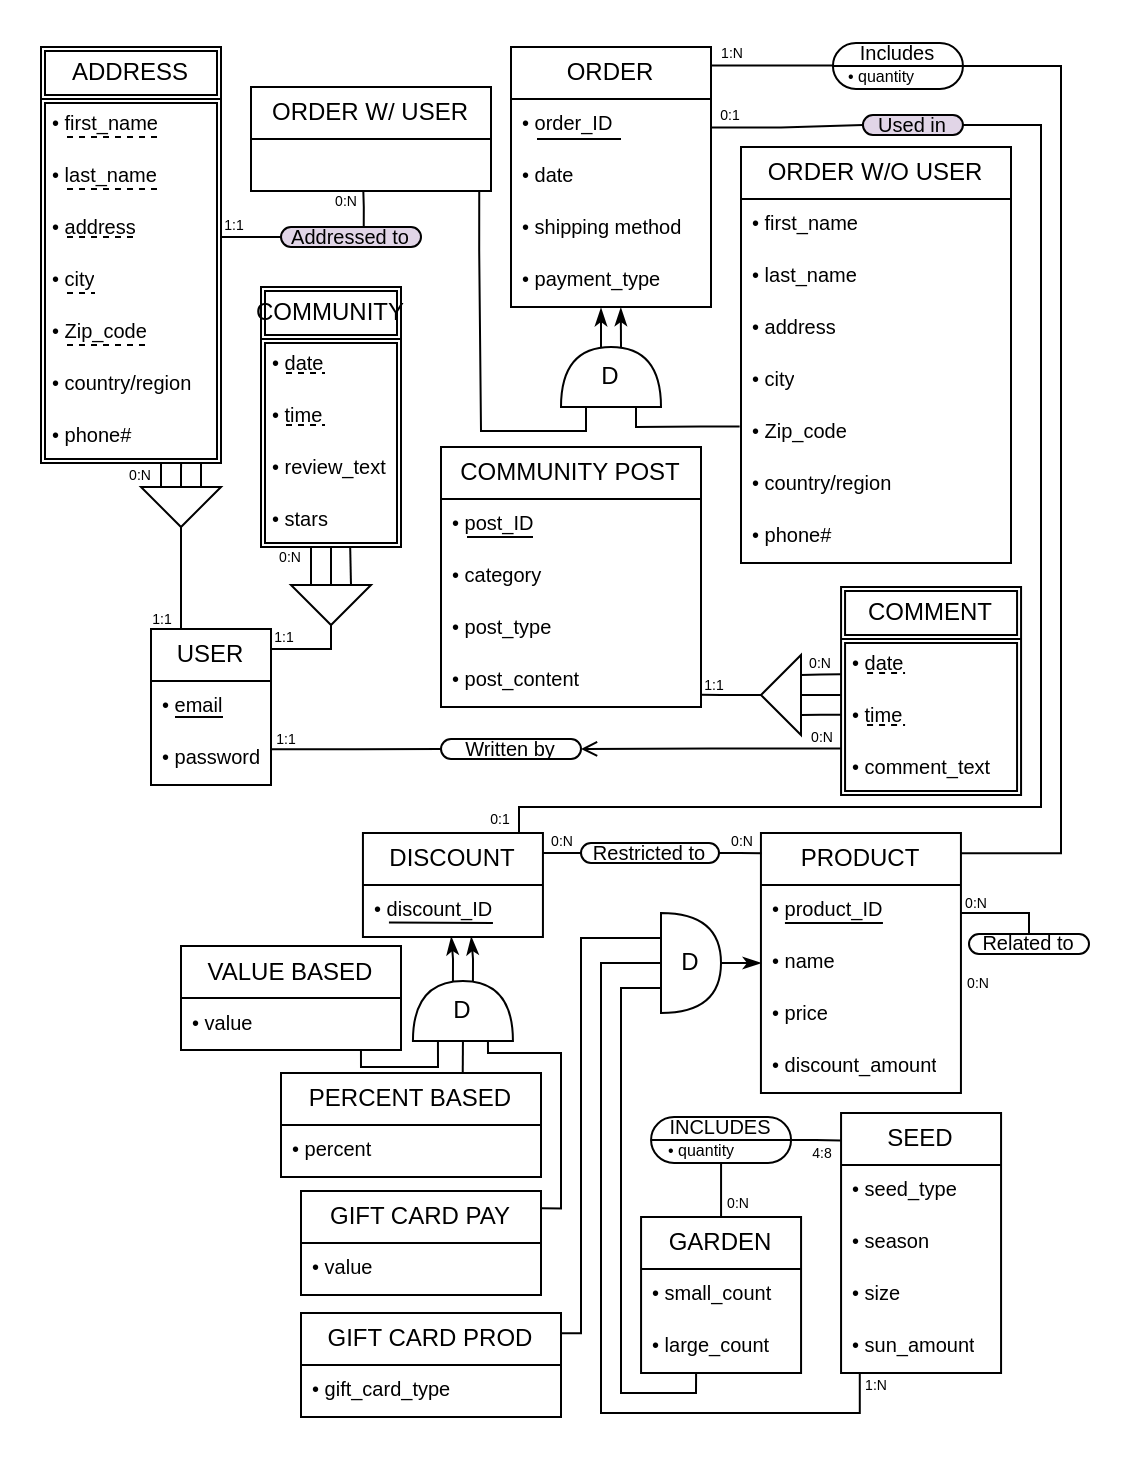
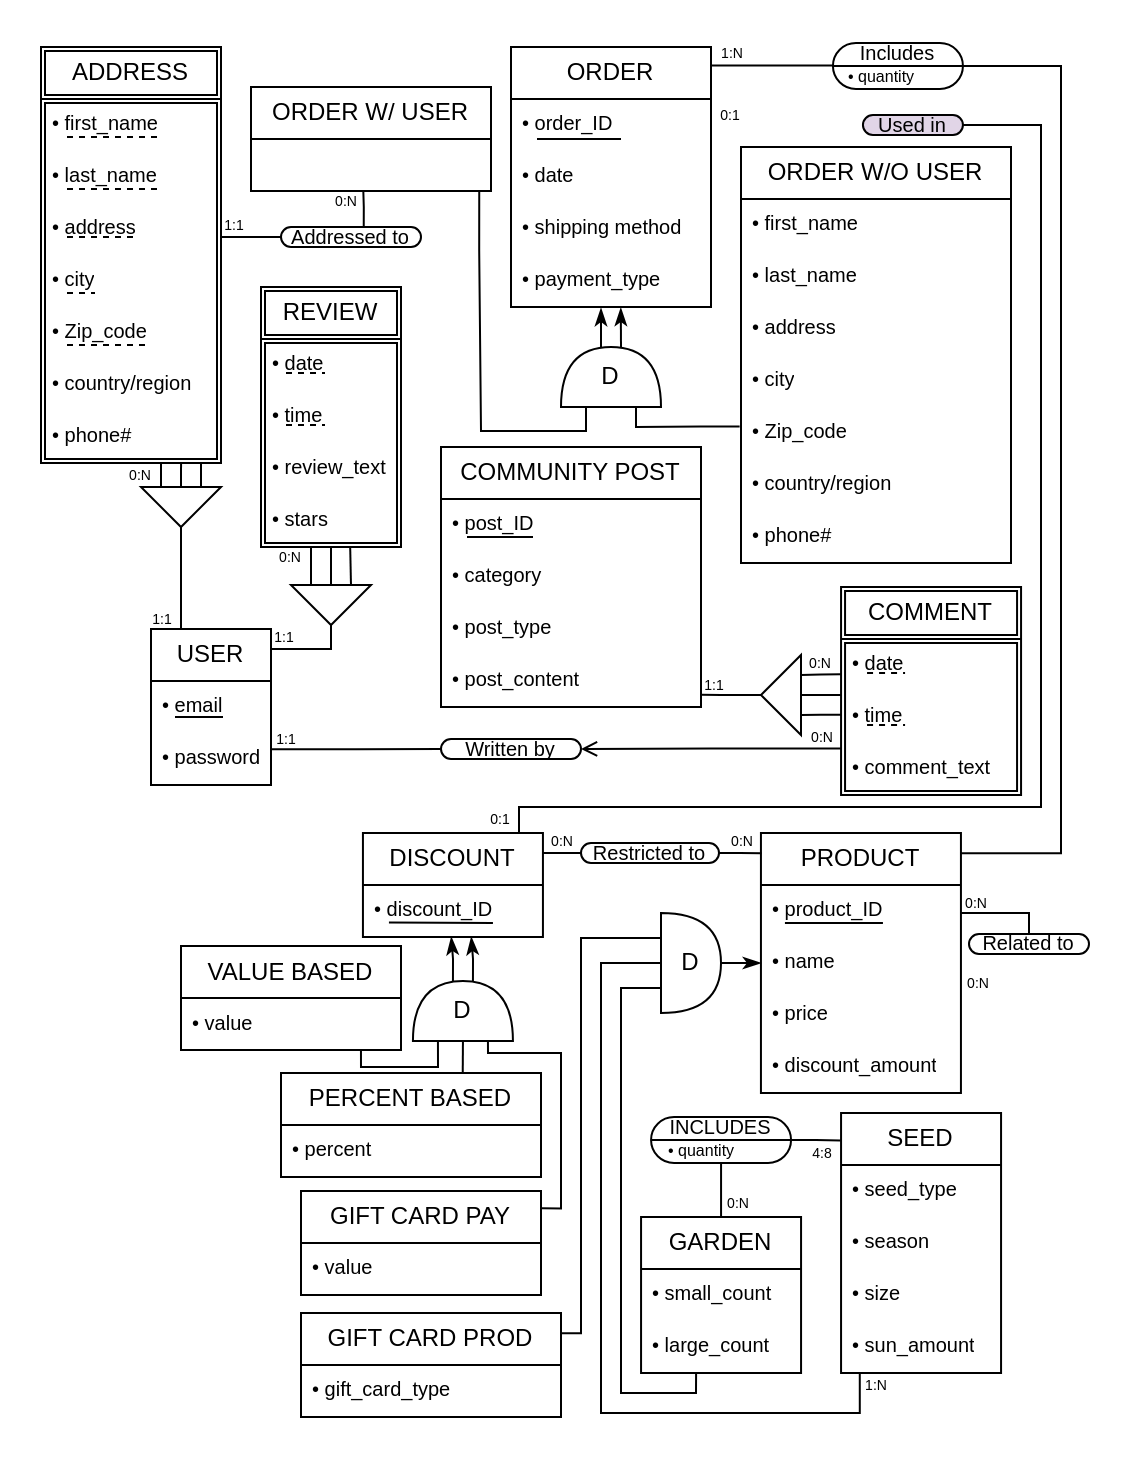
edge "• order_ID" -- "Used in": removed
node "Addressed to": fillcolor #e1d5e7 -> #ffffff
node "COMMUNITY": label "COMMUNITY" -> "REVIEW"
